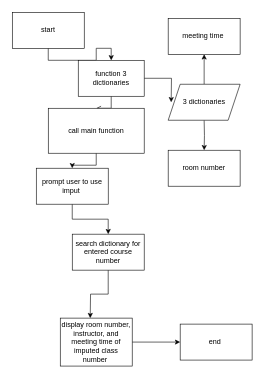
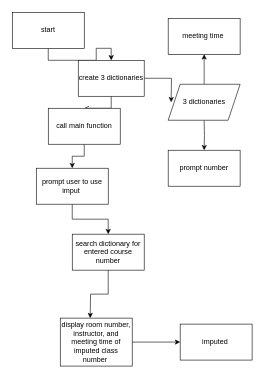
node "function 3 dictionaries": label "function 3 dictionaries" -> "create 3 dictionaries"
node "call main function": size 96x45 -> 72x36
node "room number": label "room number" -> "prompt number"
node "end": label "end" -> "imputed"
